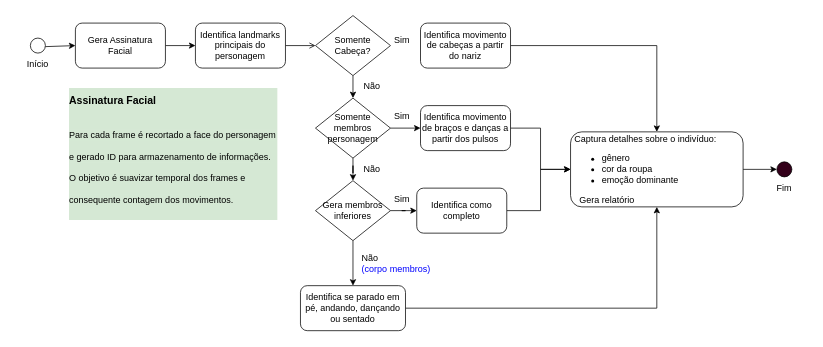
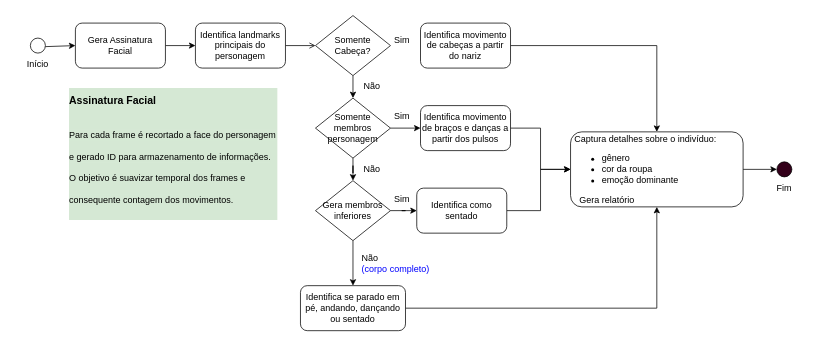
node "Identifica como completo": label "Identifica como completo" -> "Identifica como sentado"
node "Não (corpo membros)": label "Não (corpo membros)" -> "Não (corpo completo)"
